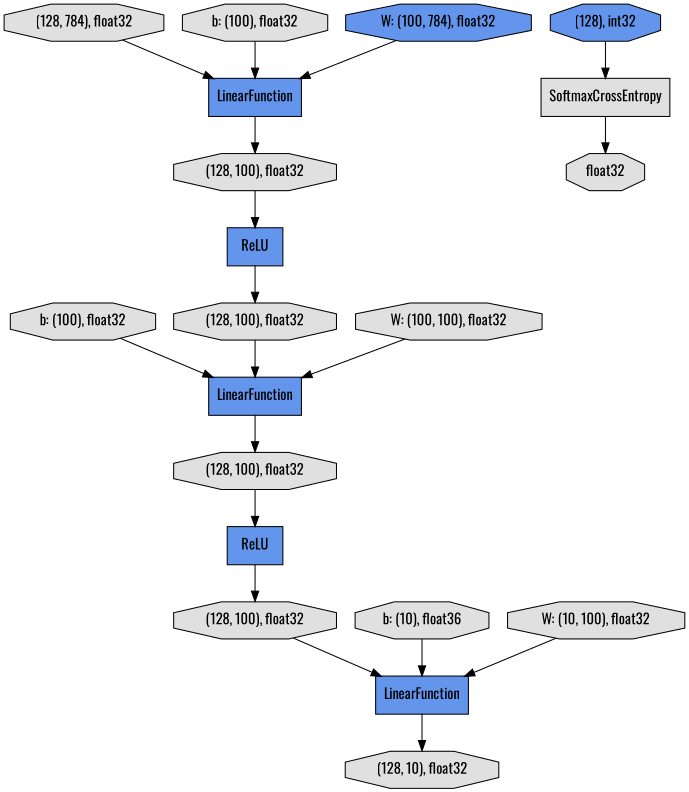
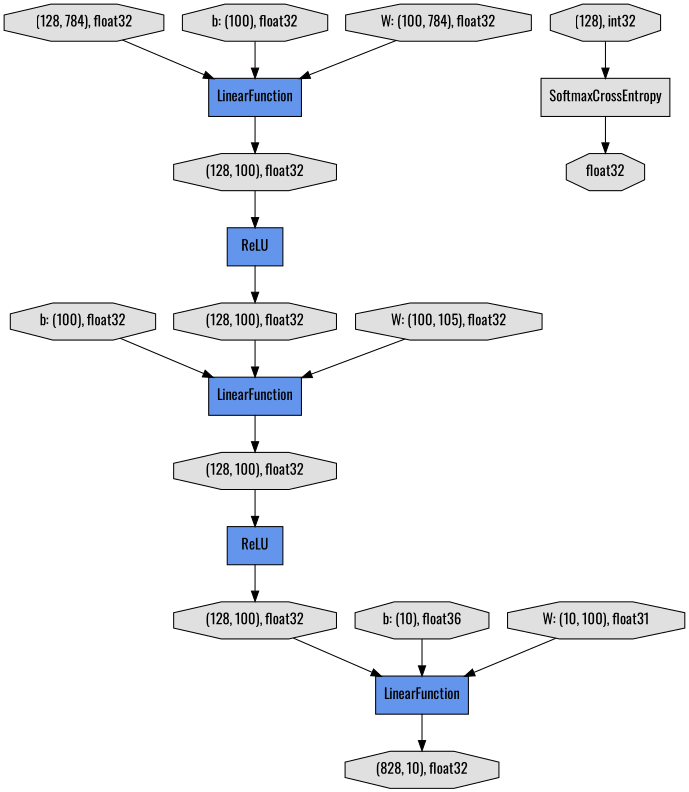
node "W: (100, 784), float32": fillcolor #6495ed -> #e0e0e0
node "(128), int32": fillcolor #6495ed -> #e0e0e0
node "W: (100, 100), float32": label "W: (100, 100), float32" -> "W: (100, 105), float32"
node "W: (10, 100), float32": label "W: (10, 100), float32" -> "W: (10, 100), float31"
node "(128, 10), float32": label "(128, 10), float32" -> "(828, 10), float32"
